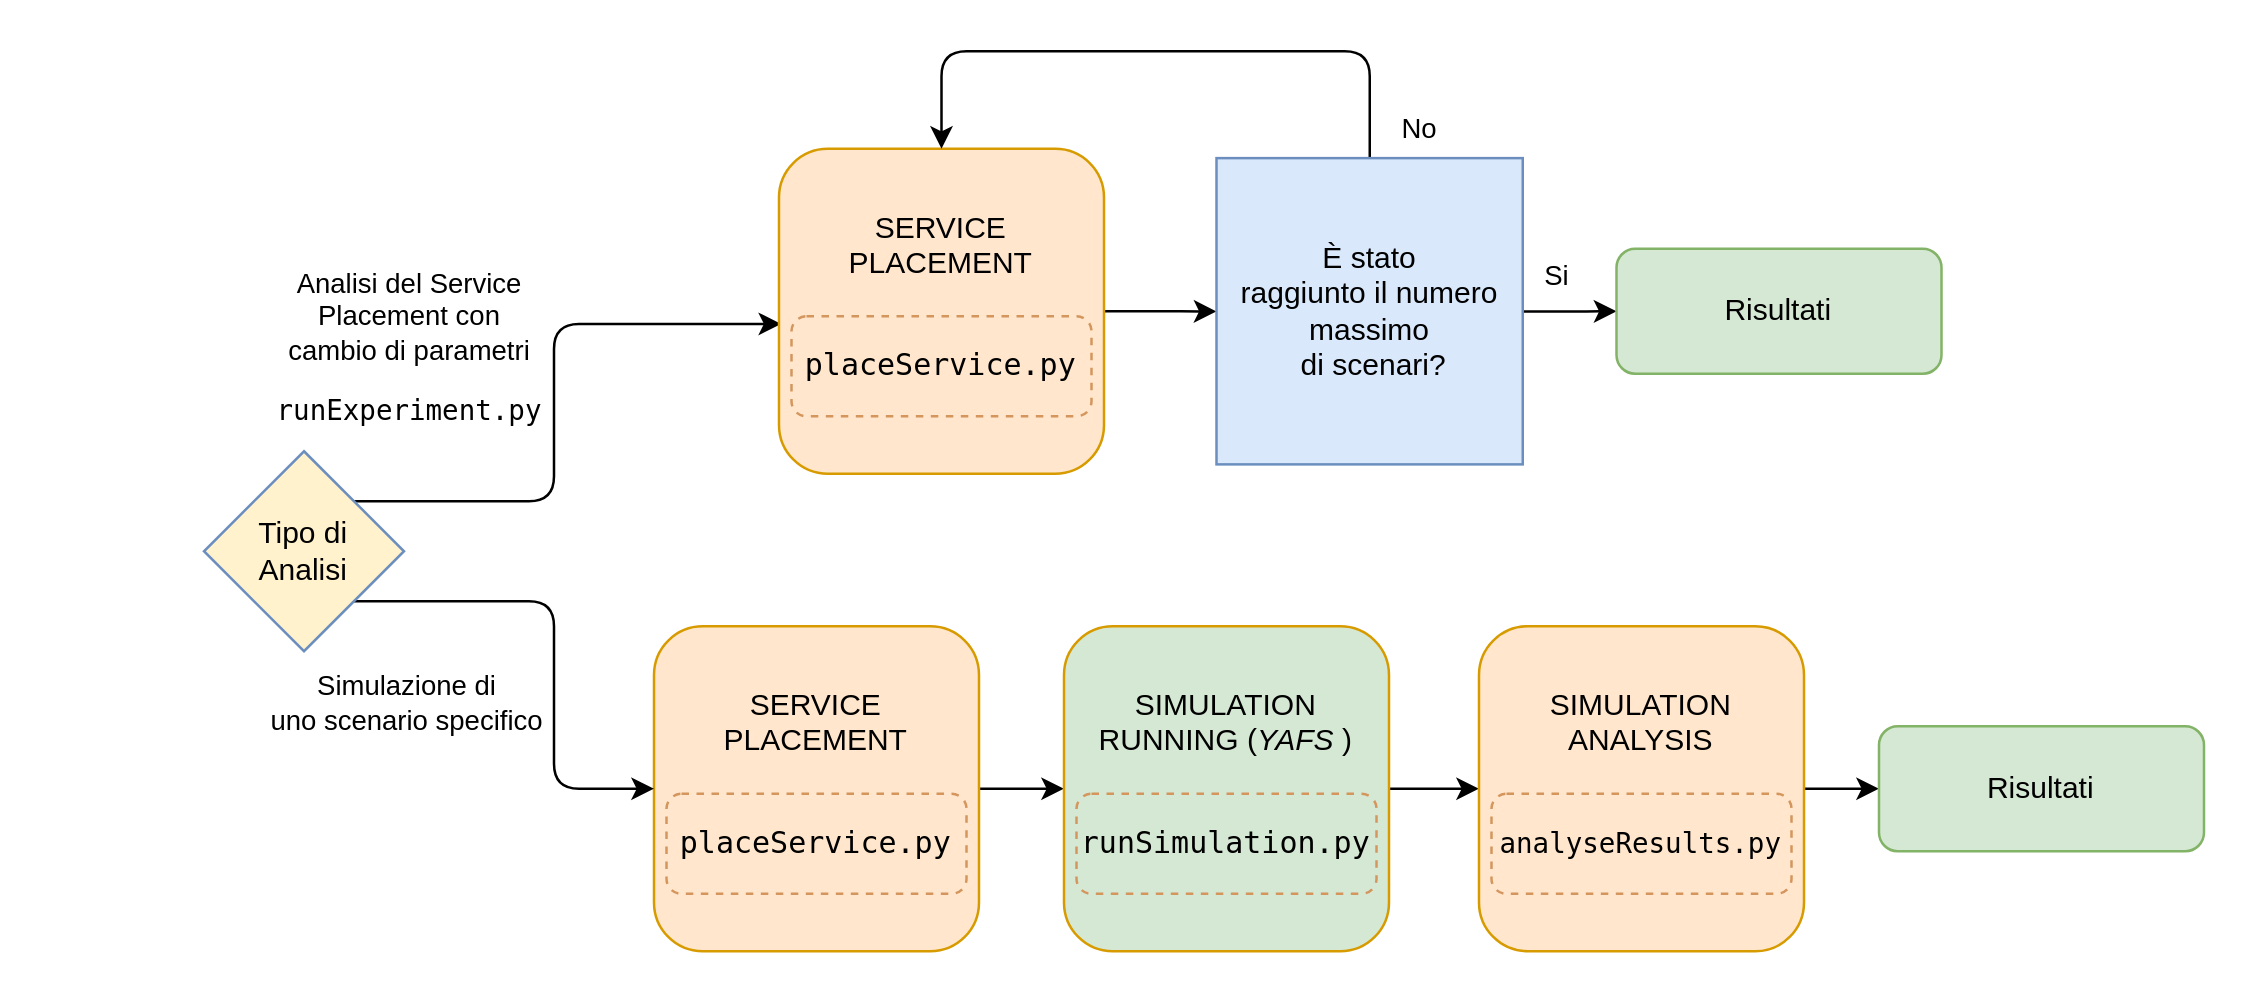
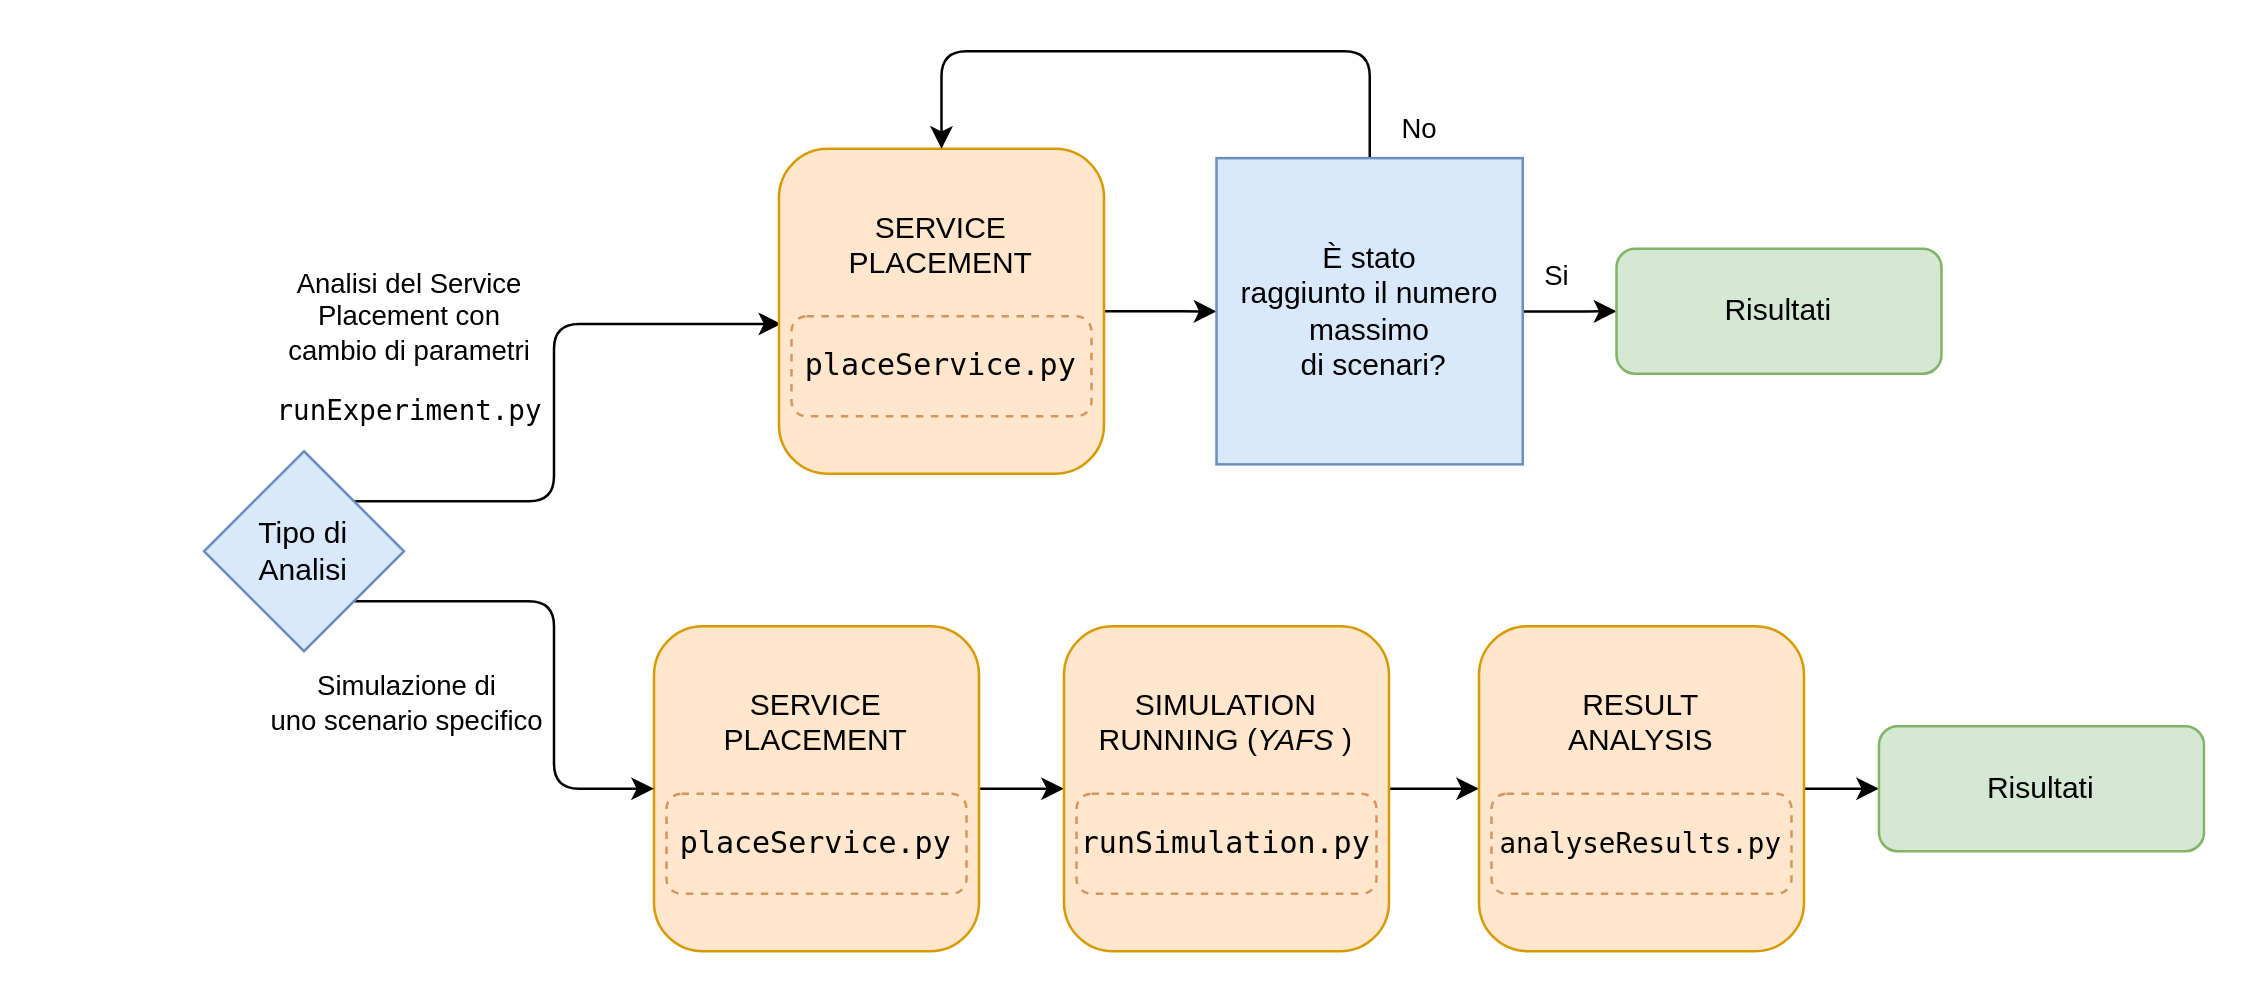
node "Tipo di Analisi": fillcolor #fff2cc -> #dae8fc
node "SIMULATION RUNNING (YAFS ) runSimulation.py": fillcolor #d5e8d4 -> #ffe6cc
node "SIMULATION ANALYSIS analyseResults.py": label "SIMULATION ANALYSIS analyseResults.py" -> "RESULT ANALYSIS analyseResults.py"
